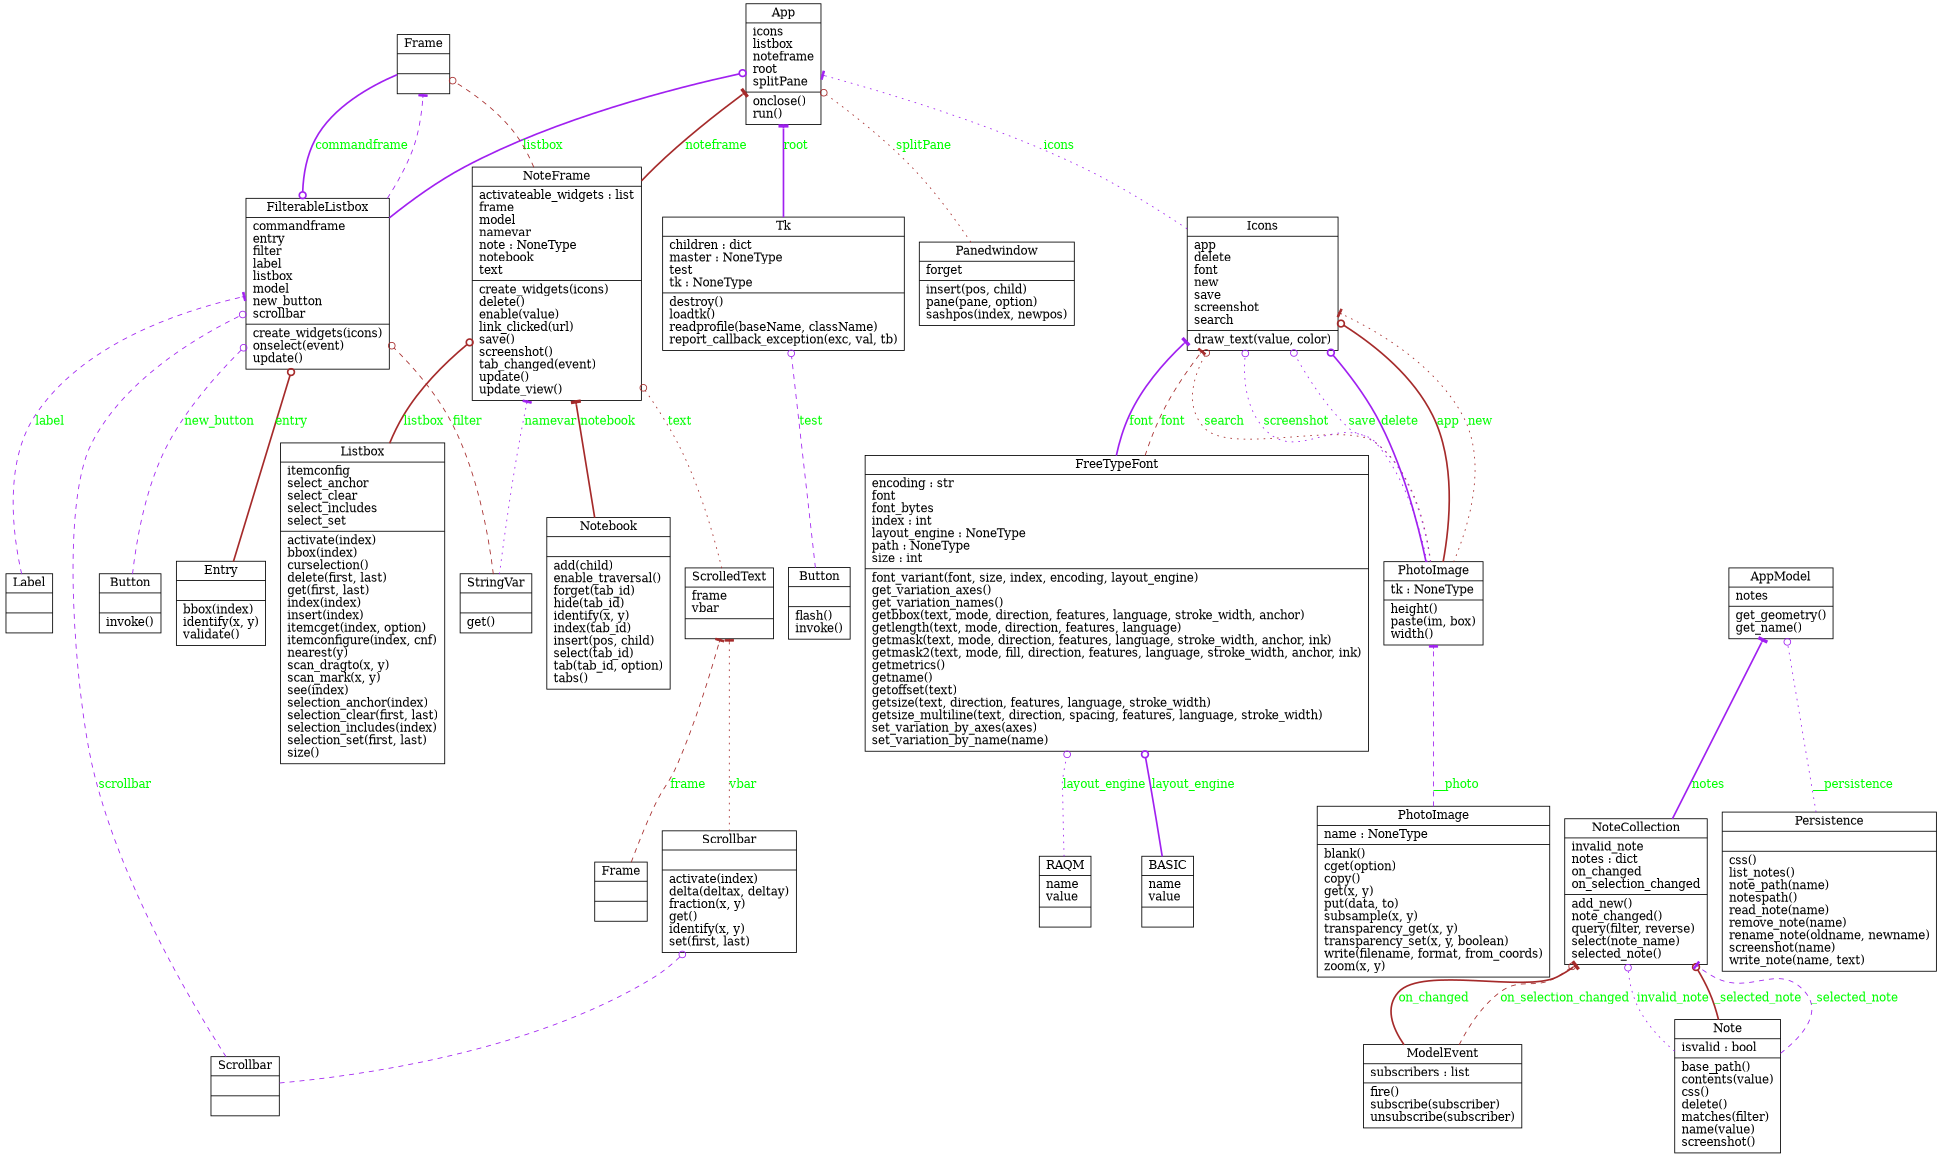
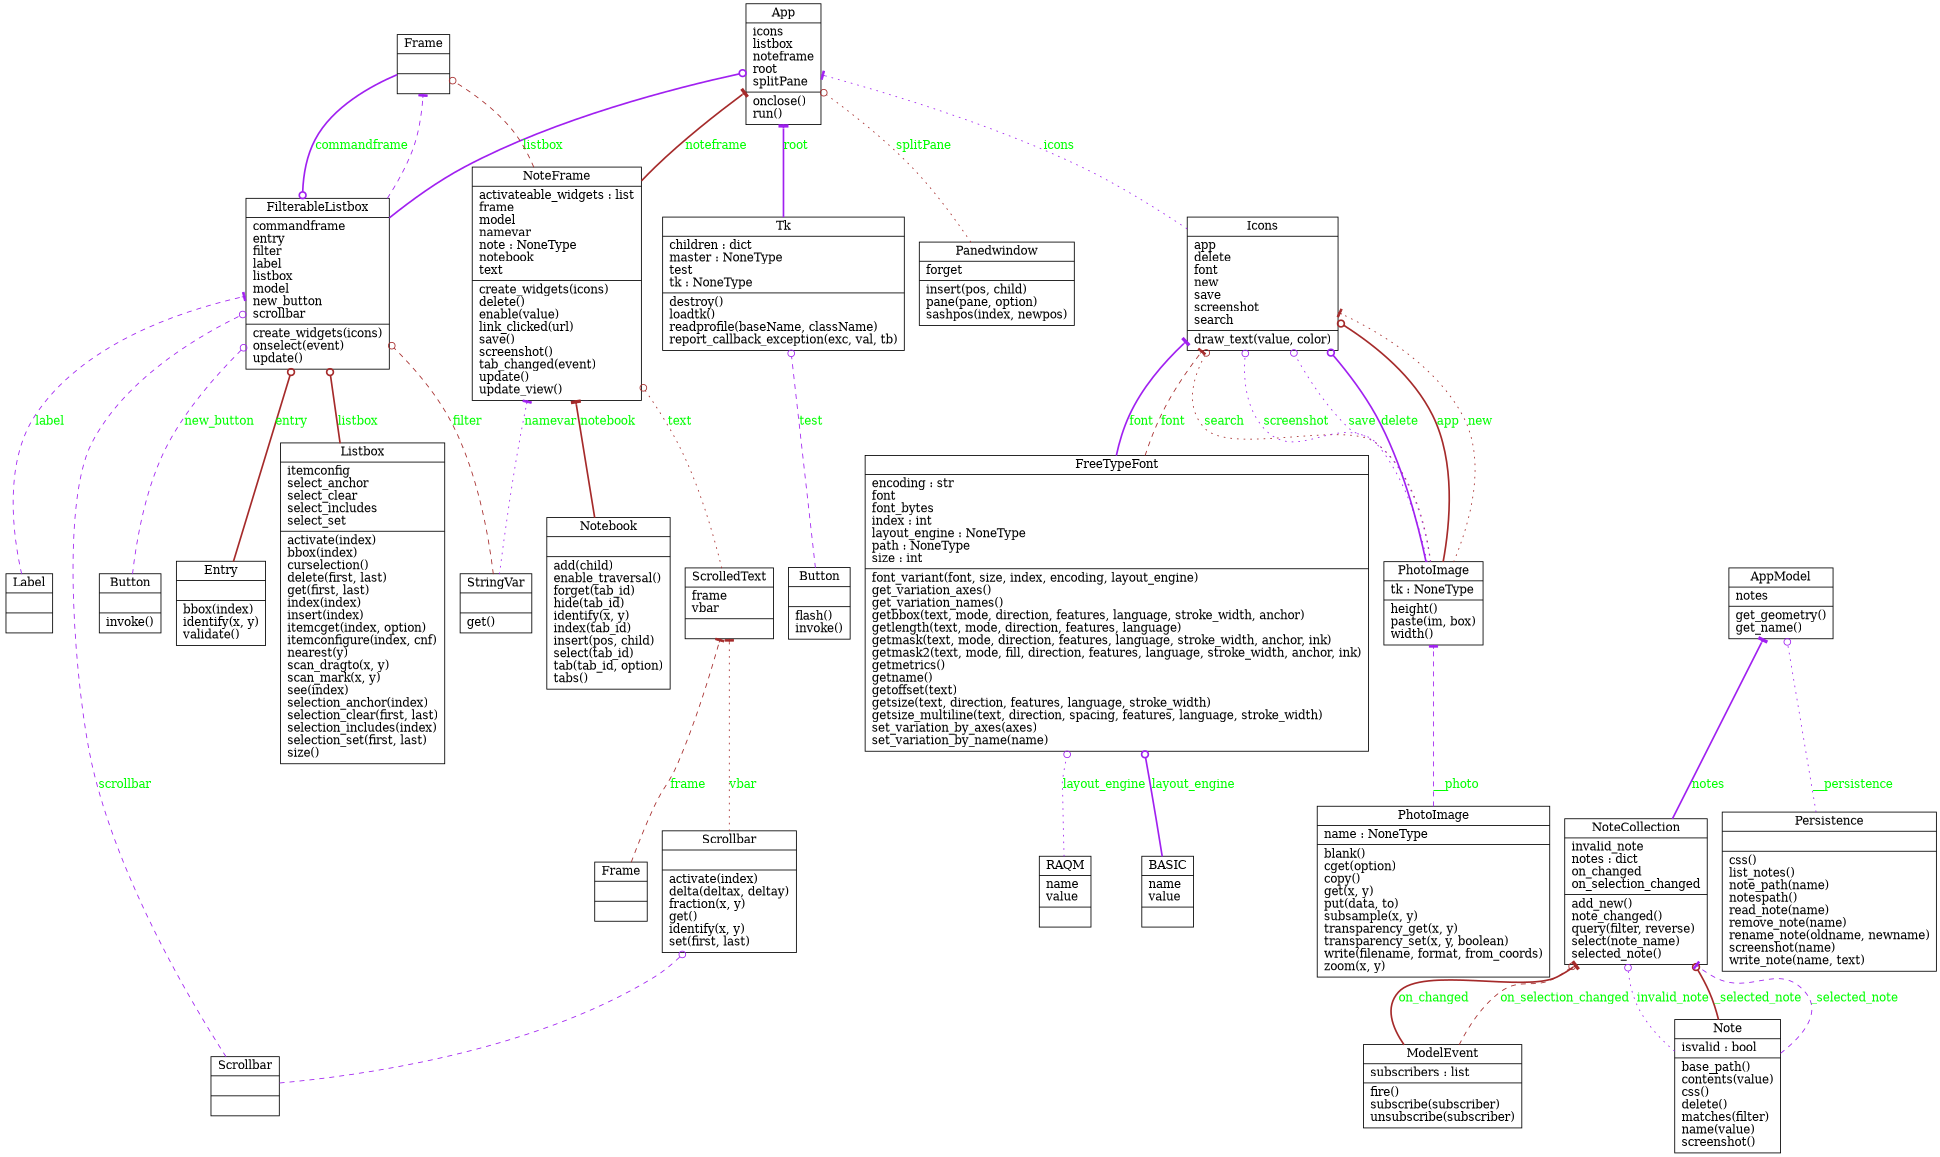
edge "Listbox" -> "NoteFrame": now "Listbox" -> "FilterableListbox"
